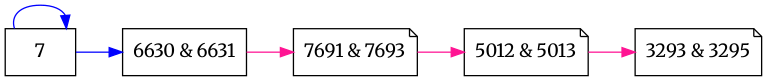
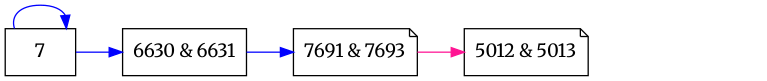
edge "6630 & 6631" -> "7691 & 7693": color deeppink -> blue
node "3293 & 3295": removed
